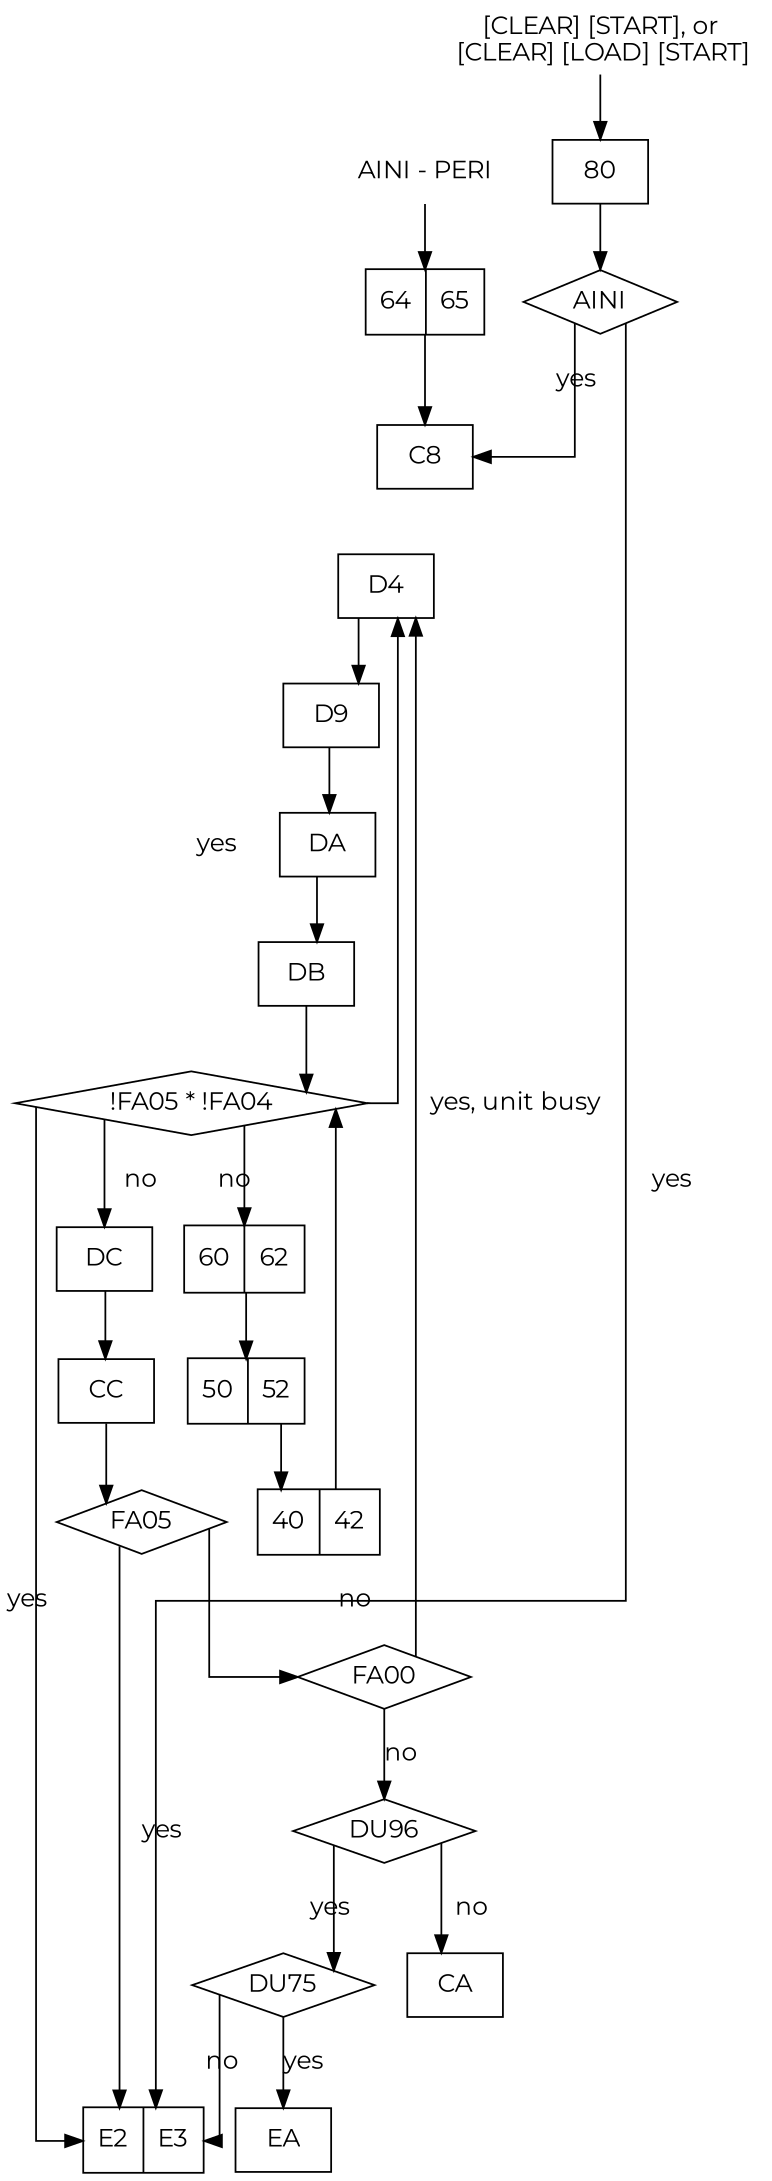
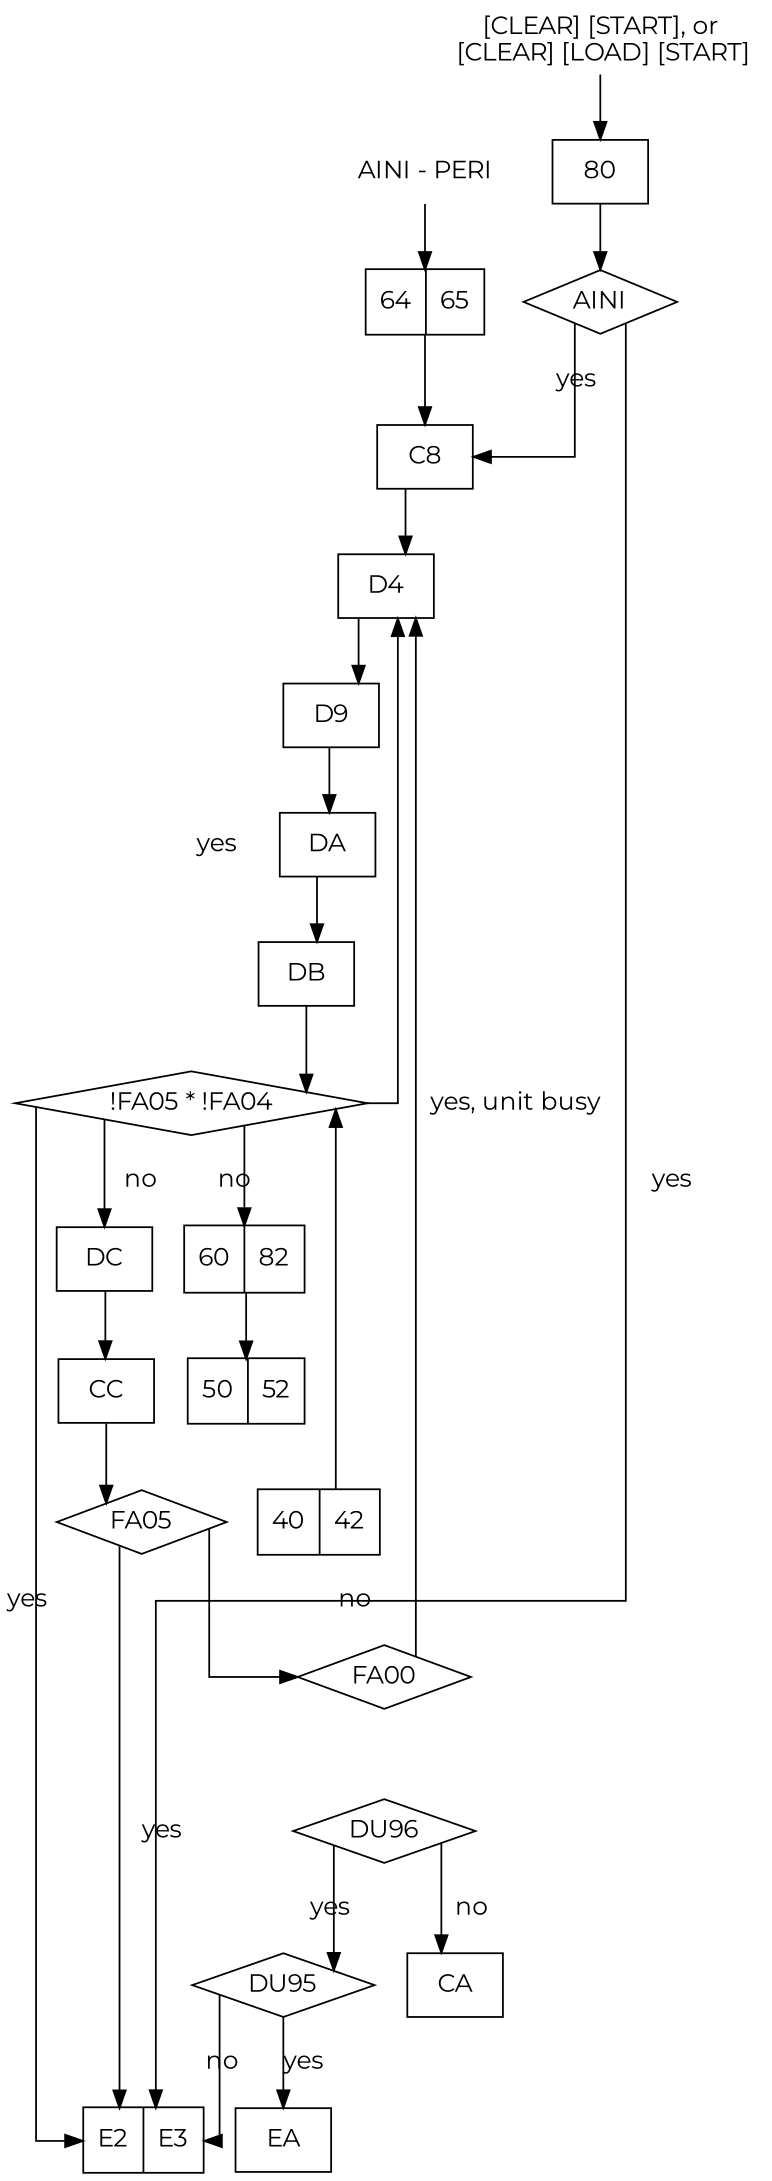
edge "C8" -> "D4": added
node "60": text "62" -> "82"
edge "50" -> "40": removed
edge "FA00" -> "DU96": removed, label "no"
node "DU75": label "DU75" -> "DU95"
